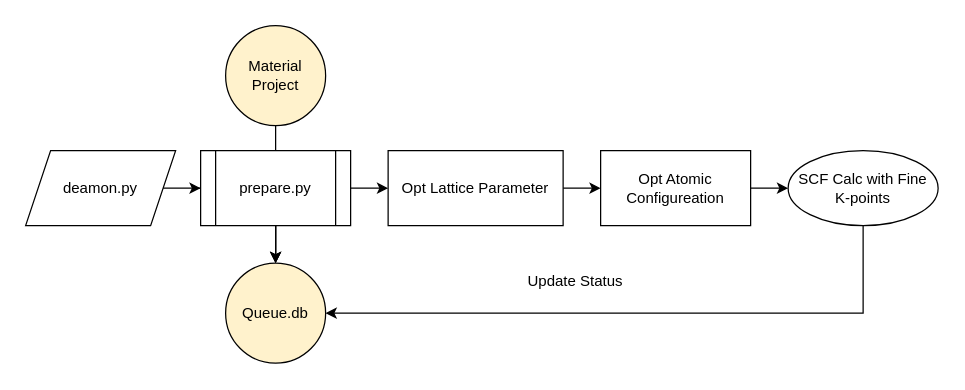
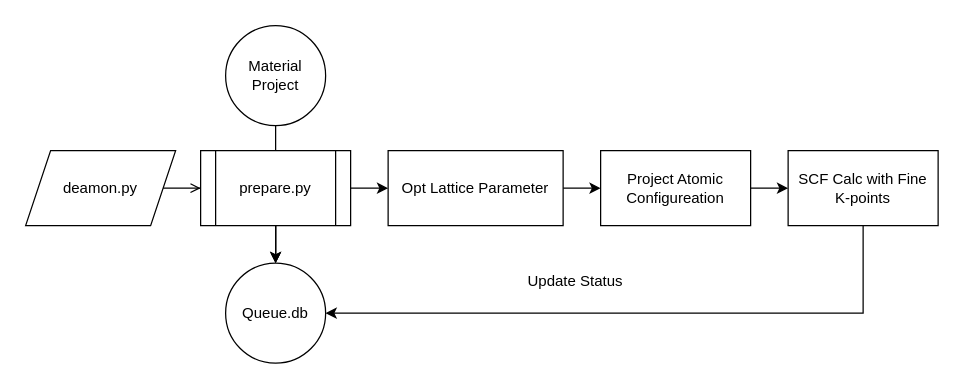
node "Material Project": fillcolor #fff2cc -> #ffffff
edge "Material Project" -> "Queue.db": arrowhead classic -> open
edge "deamon.py" -> "prepare.py": arrowhead classic -> open
node "Opt Atomic Configureation": label "Opt Atomic Configureation" -> "Project Atomic Configureation"
node "SCF Calc with Fine K-points": shape ellipse -> rectangle
node "Queue.db": fillcolor #fff2cc -> #ffffff
